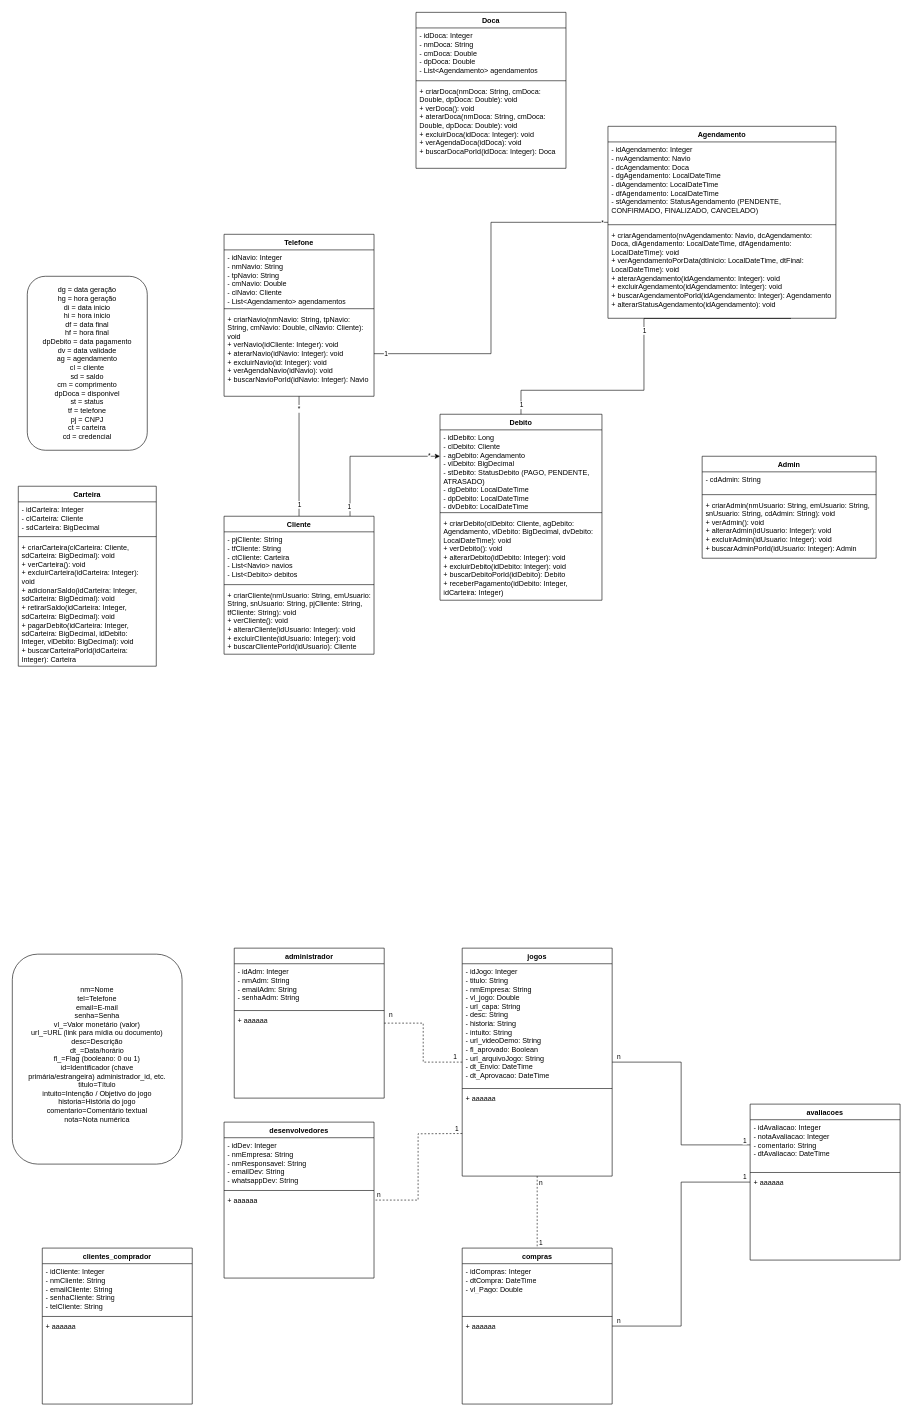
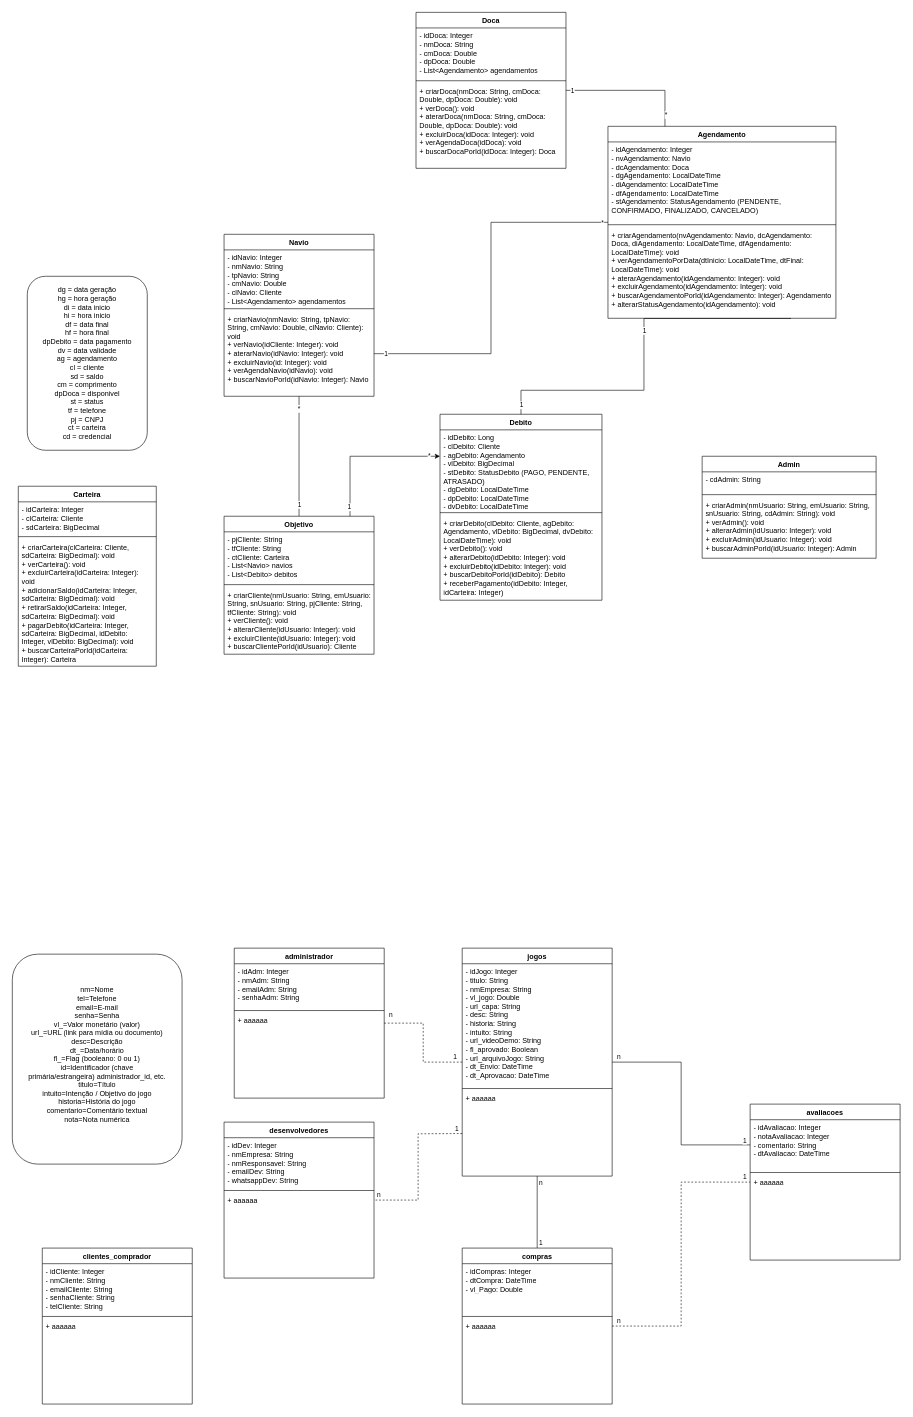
edge "Doca" -- "Agendamento": added, labels "1", "*"
node "Telefone": label "Telefone" -> "Navio"
node "Cliente": label "Cliente" -> "Objetivo"
edge "jogos" -- "compras": style dashed -> solid
edge "avaliacoes" -- "compras": style solid -> dashed
